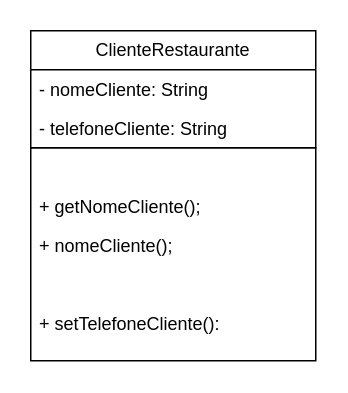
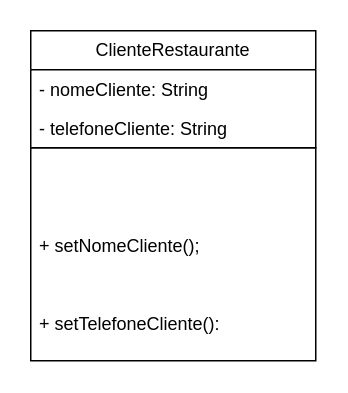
node "+ getNomeCliente();": removed
node "+ nomeCliente();": label "+ nomeCliente();" -> "+ setNomeCliente();"
